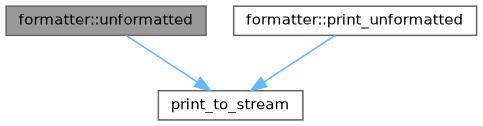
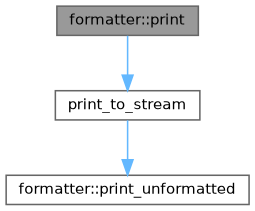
node "formatter::unformatted": label "formatter::unformatted" -> "formatter::print"
edge "formatter::print_unformatted" -> "print_to_stream": reversed
